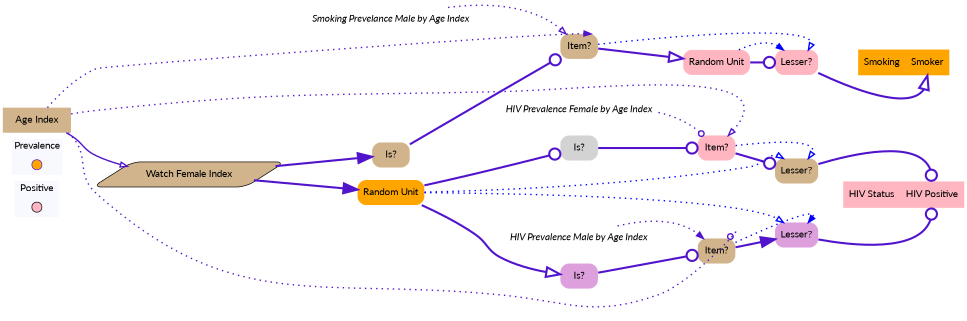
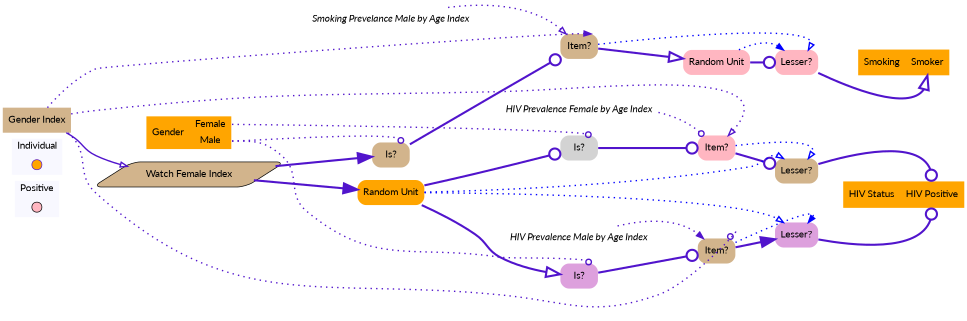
node "Age Index": label "Age Index" -> "Gender Index"
node "Gender": added
cluster "Prevalence": label "Prevalence" -> "Individual"
node "HIV Status": fillcolor lightpink -> orange
